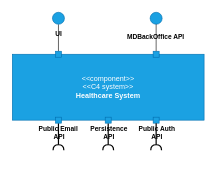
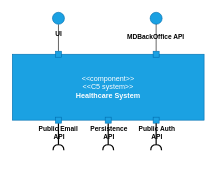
node "<<component>> <<C4 system>> Healthcare System": label "<<component>> <<C4 system>> Healthcare System" -> "<<component>> <<C5 system>> Healthcare System"
